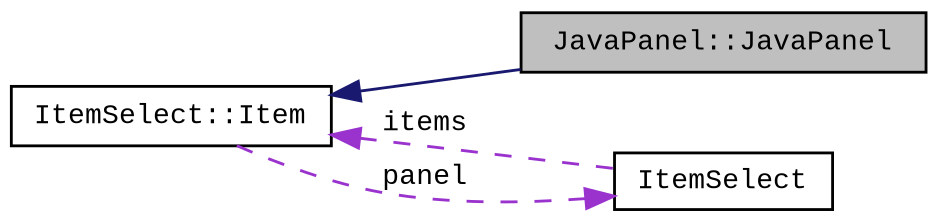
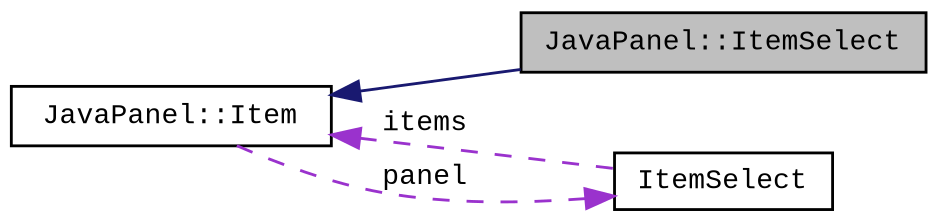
node "JavaPanel::JavaPanel": label "JavaPanel::JavaPanel" -> "JavaPanel::ItemSelect"
node "ItemSelect::Item": label "ItemSelect::Item" -> "JavaPanel::Item"
